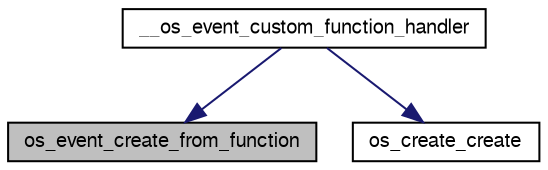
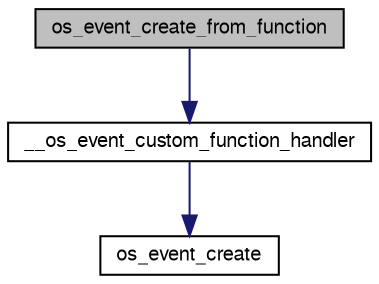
edge "__os_event_custom_function_handler" -> "os_event_create_from_function": reversed
node "os_create_create": label "os_create_create" -> "os_event_create"
